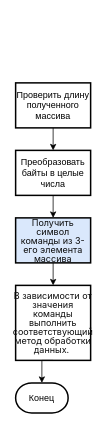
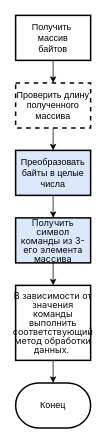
node "Получить массив байтов": added
edge "Получить массив байтов" -> "Проверить длину полученного массива": added
node "Проверить длину полученного массива": style solid -> dashed
node "Преобразовать байты в целые числа": fillcolor #ffffff -> #dae8fc
node "Конец": size 53x30 -> 75x45
